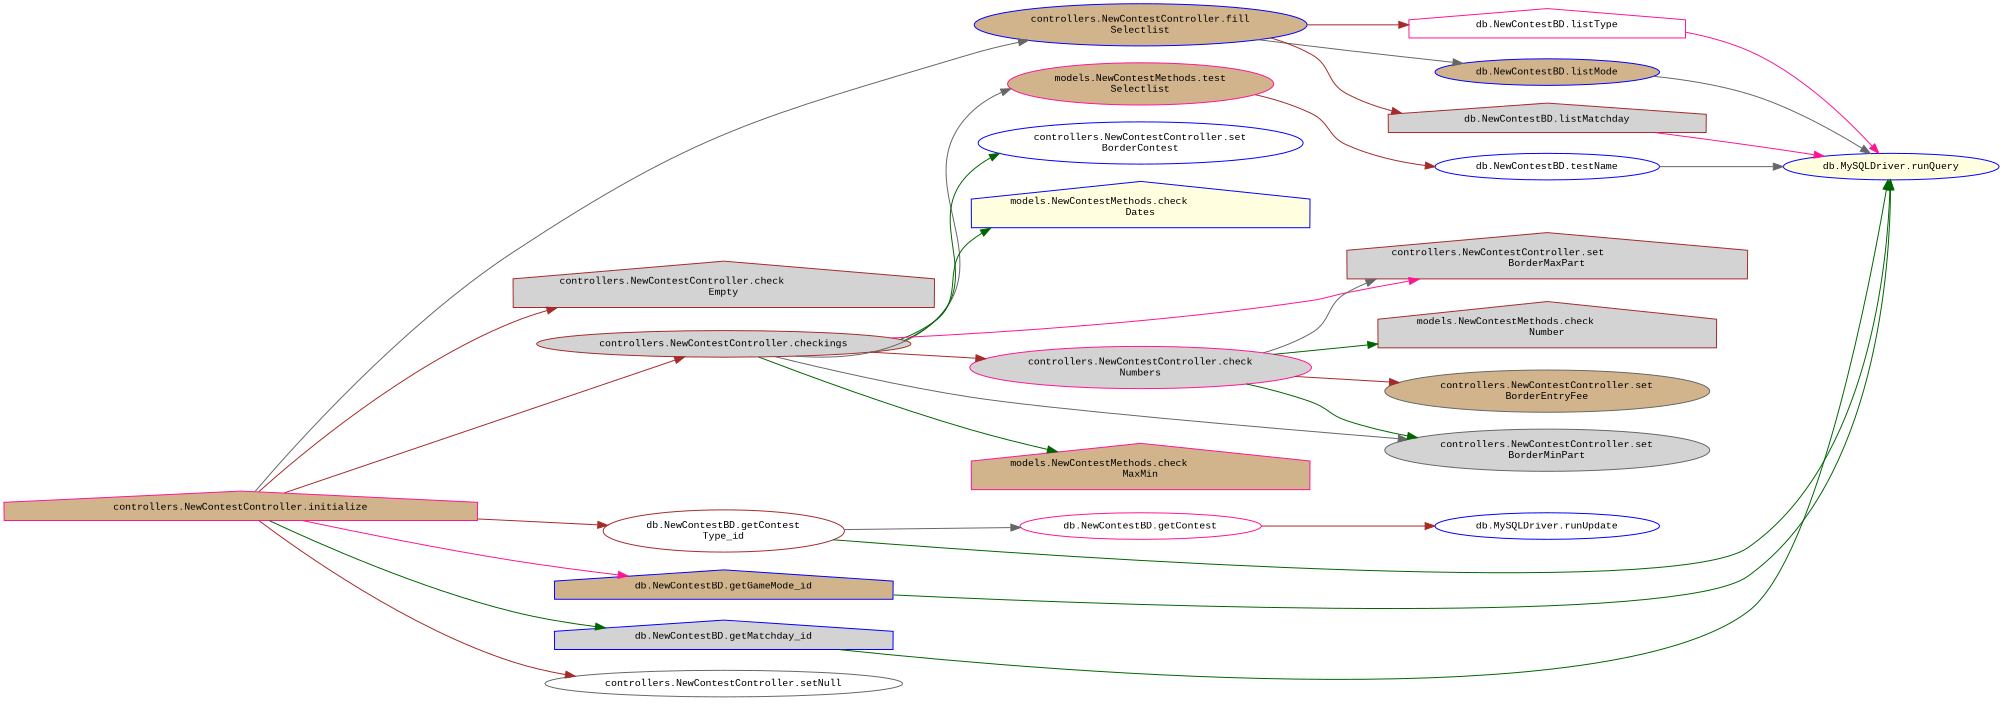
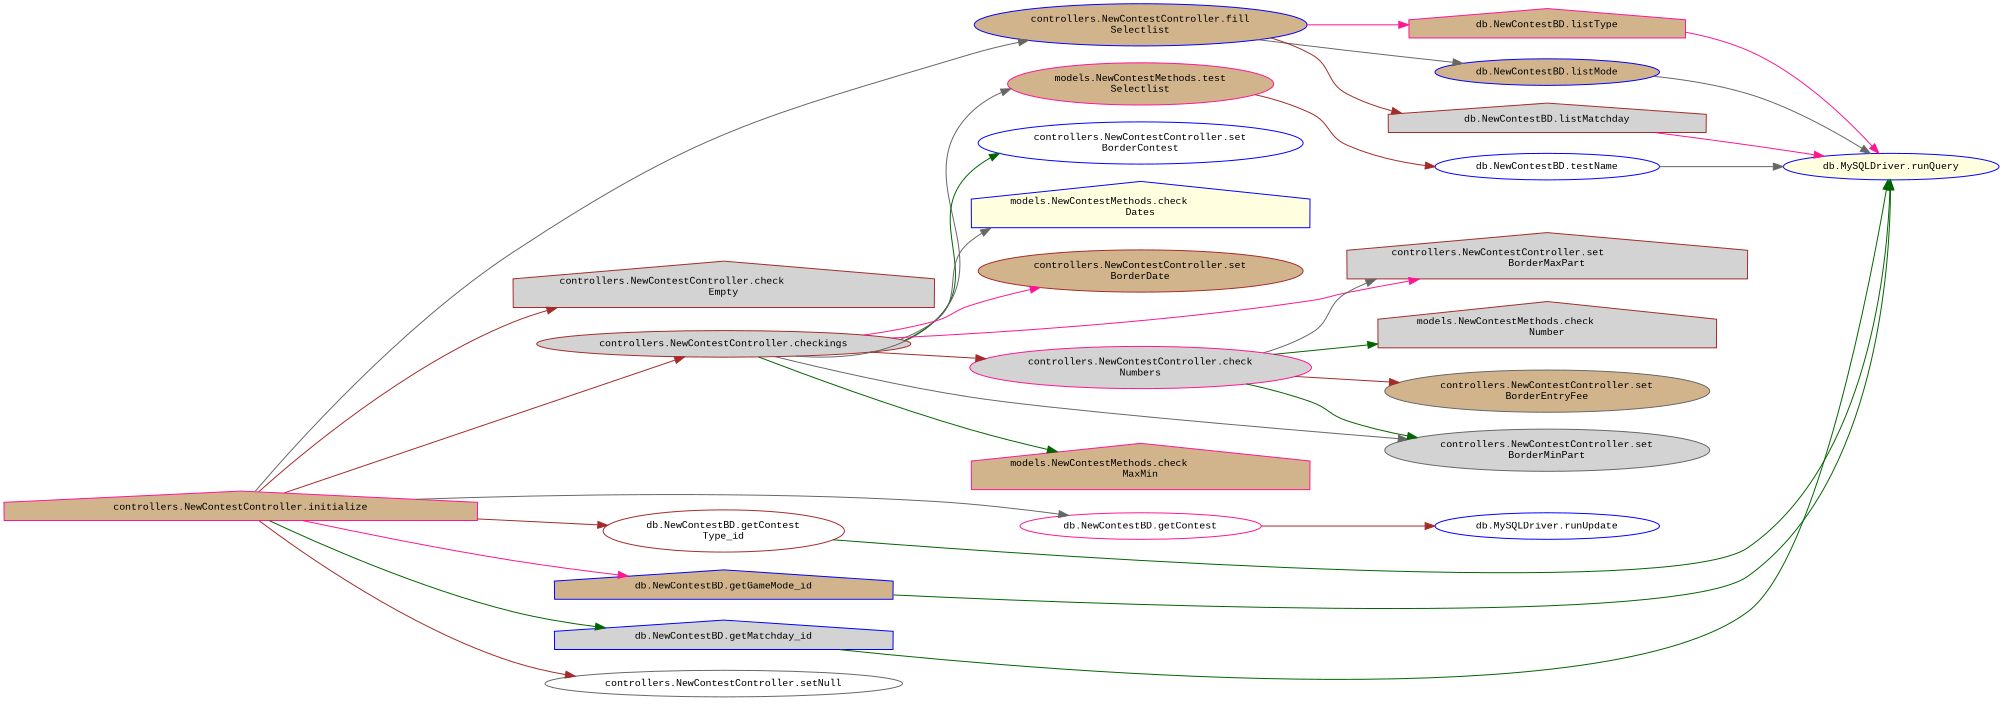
edge "controllers.NewContestController.fill Selectlist" -> "db.NewContestBD.listType": color brown -> deeppink
node "db.NewContestBD.listType": fillcolor white -> tan
node "controllers.NewContestController.set BorderDate": added
edge "controllers.NewContestController.checkings" -> "models.NewContestMethods.check Dates": color darkgreen -> gray40
edge "db.NewContestBD.getContest Type_id" -> "db.NewContestBD.getContest": now "controllers.NewContestController.initialize" -> "db.NewContestBD.getContest"
